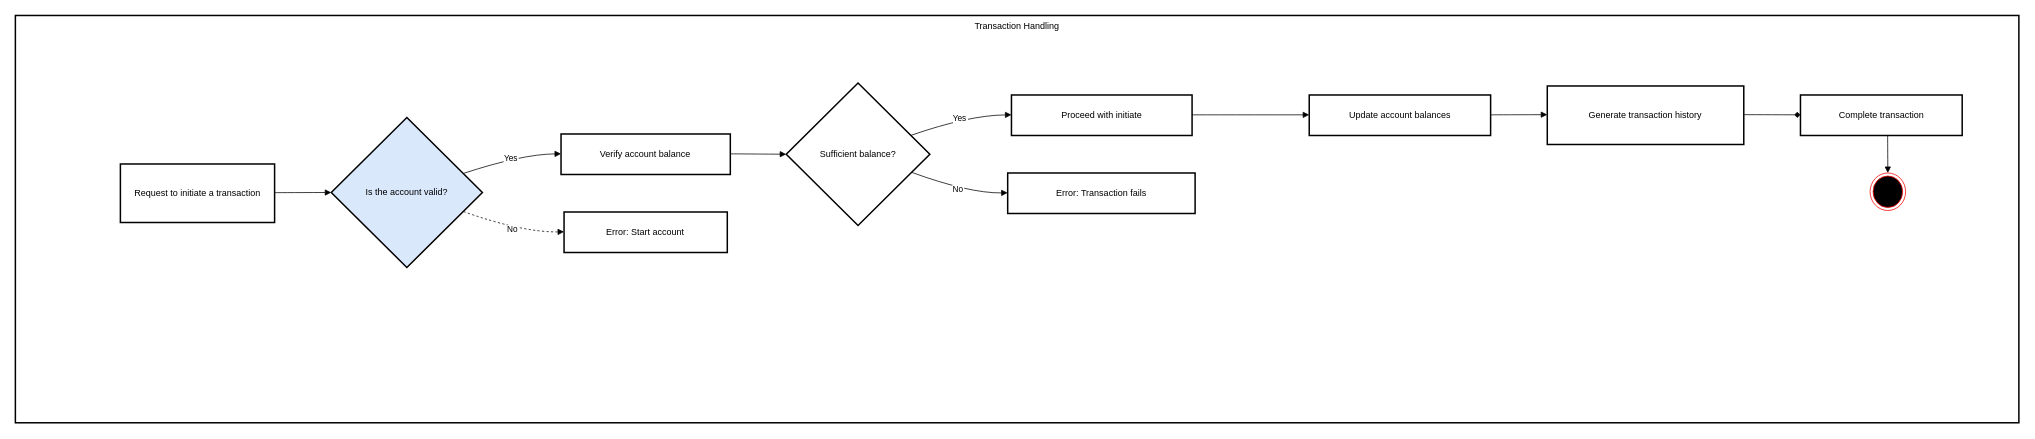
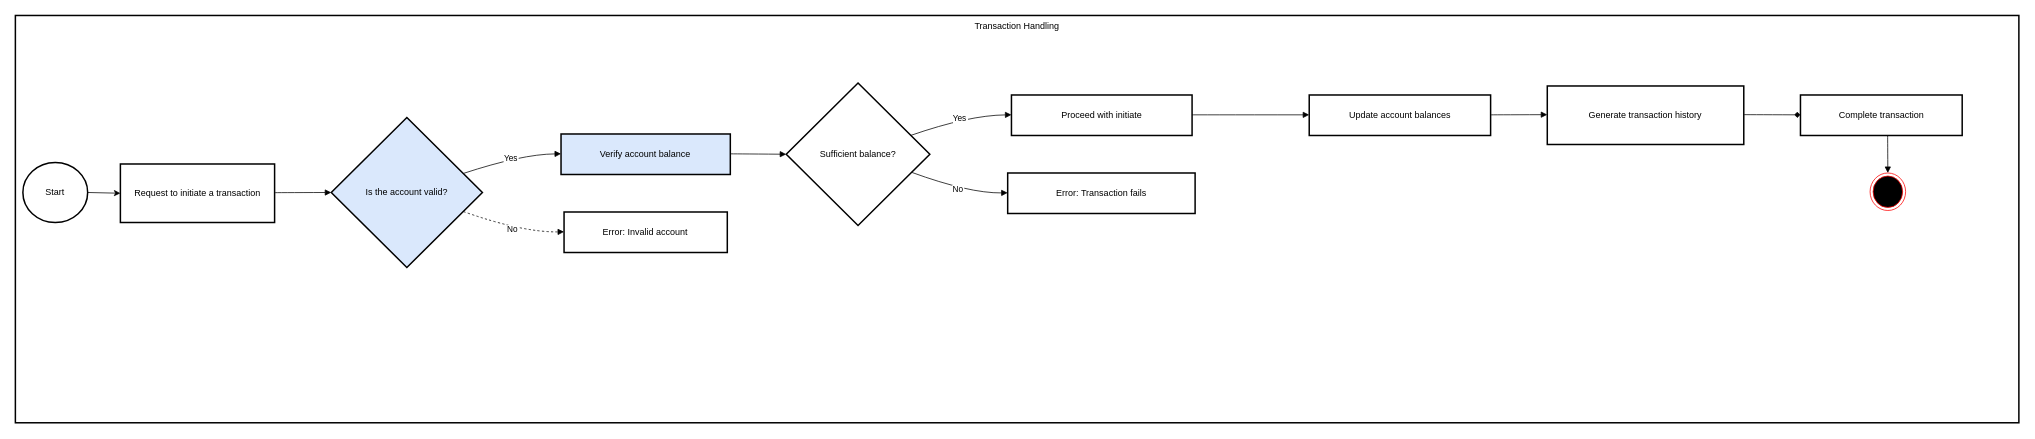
node "Verify account balance": fillcolor #ffffff -> #dae8fc
node "Start": added
edge "Start" -> "Request to initiate a transaction": added
node "Error: Start account": label "Error: Start account" -> "Error: Invalid account"
